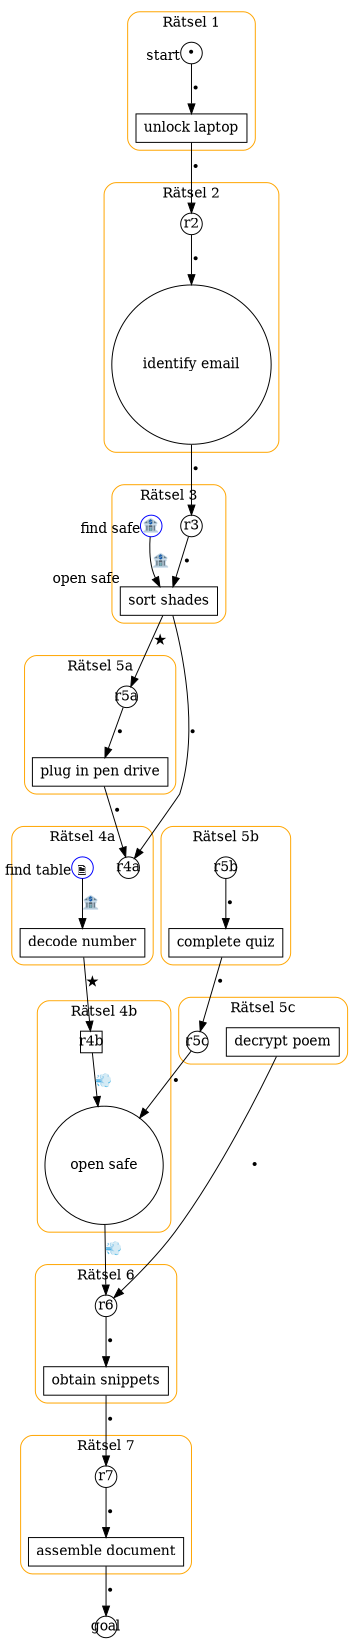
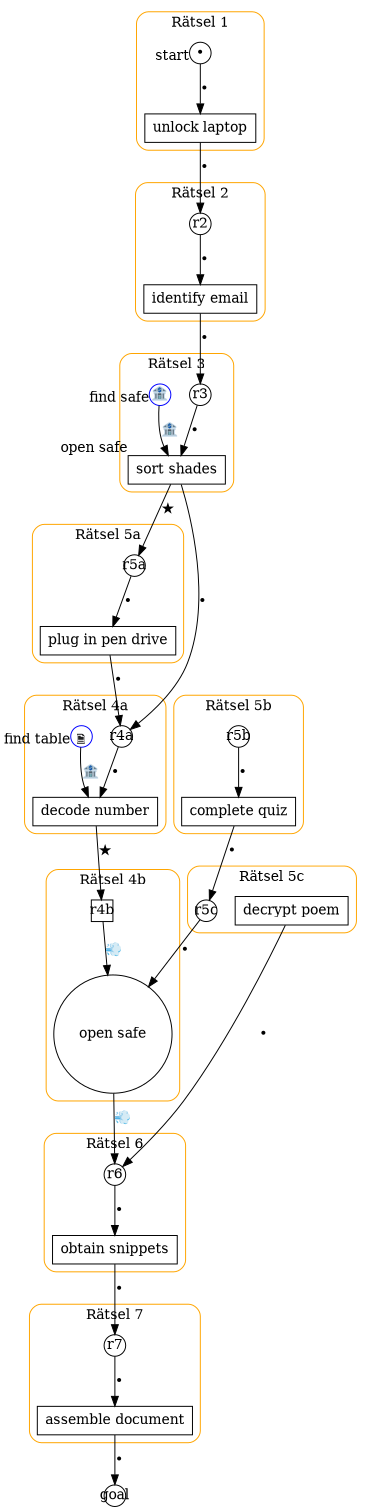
node "identify email": shape circle -> box
edge "r4a" -> "decode number": added, label "•"
